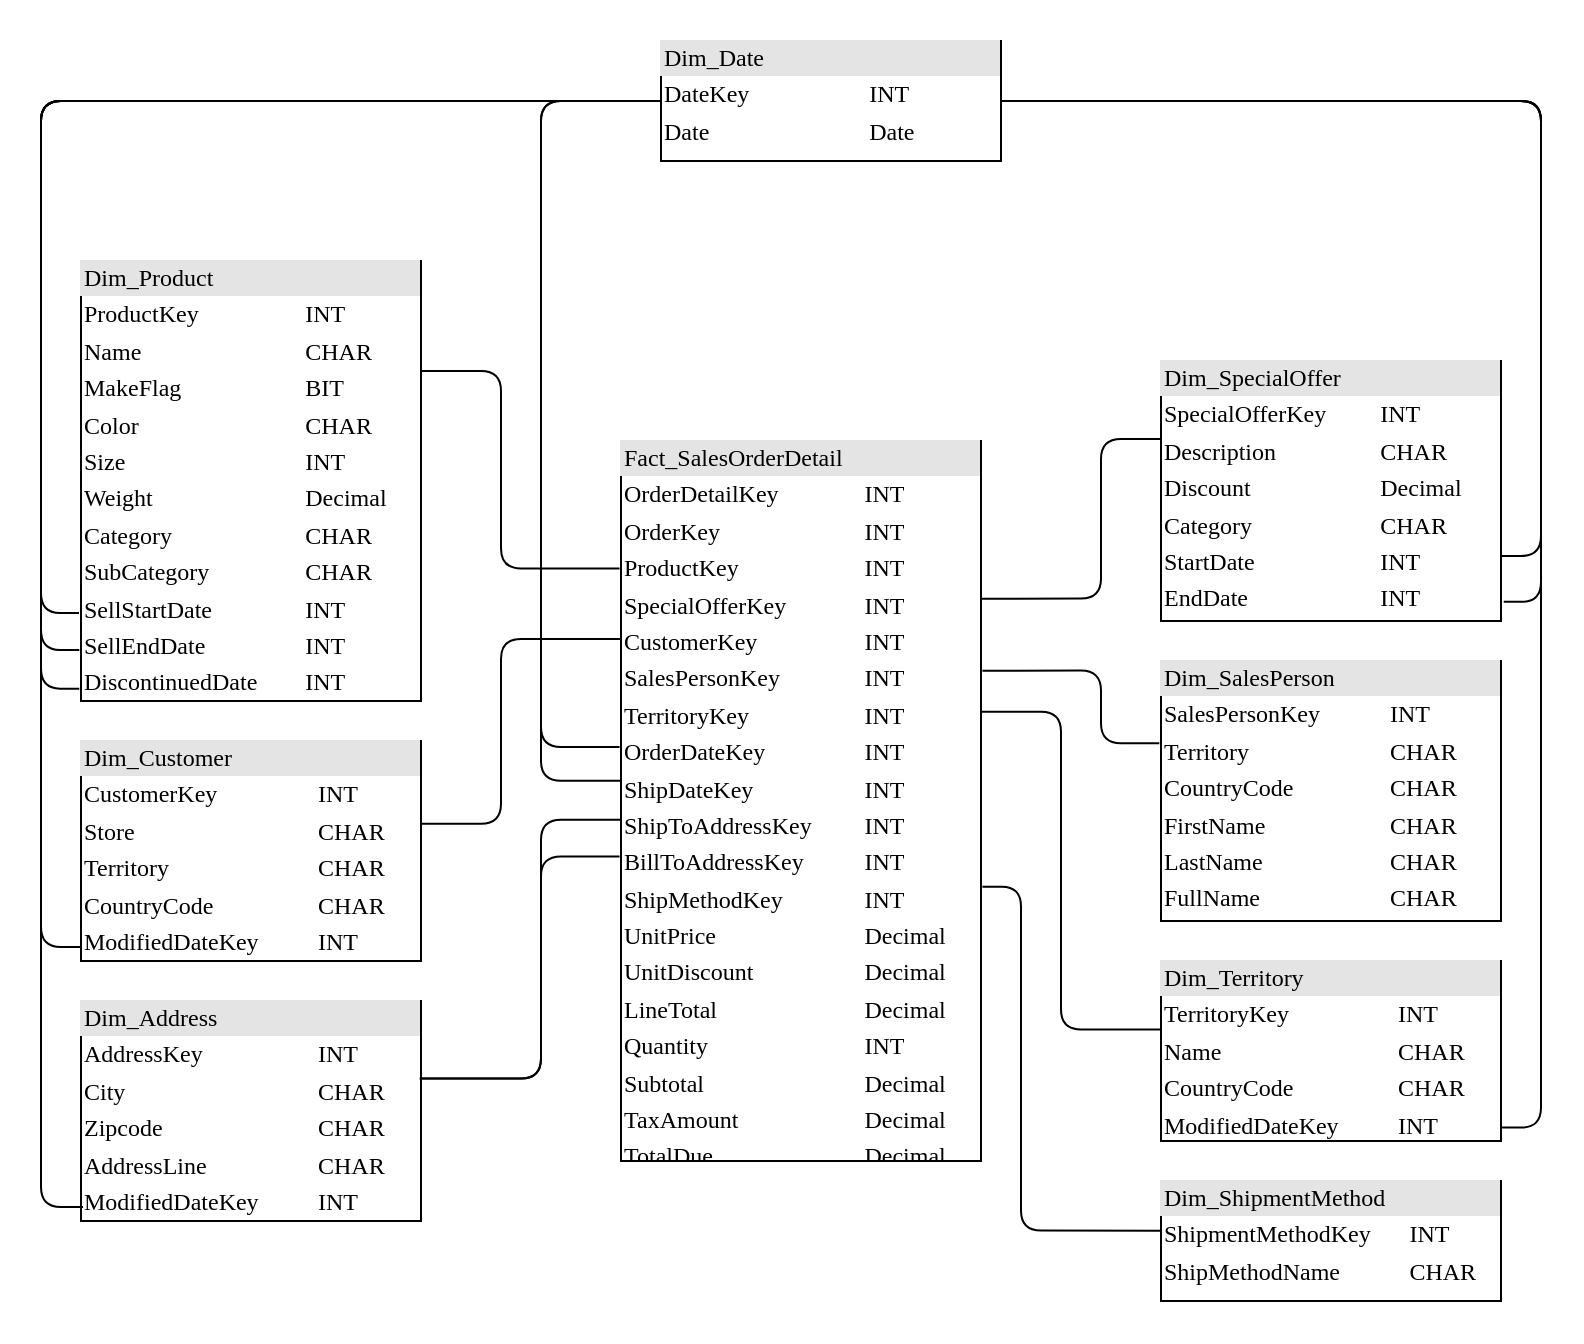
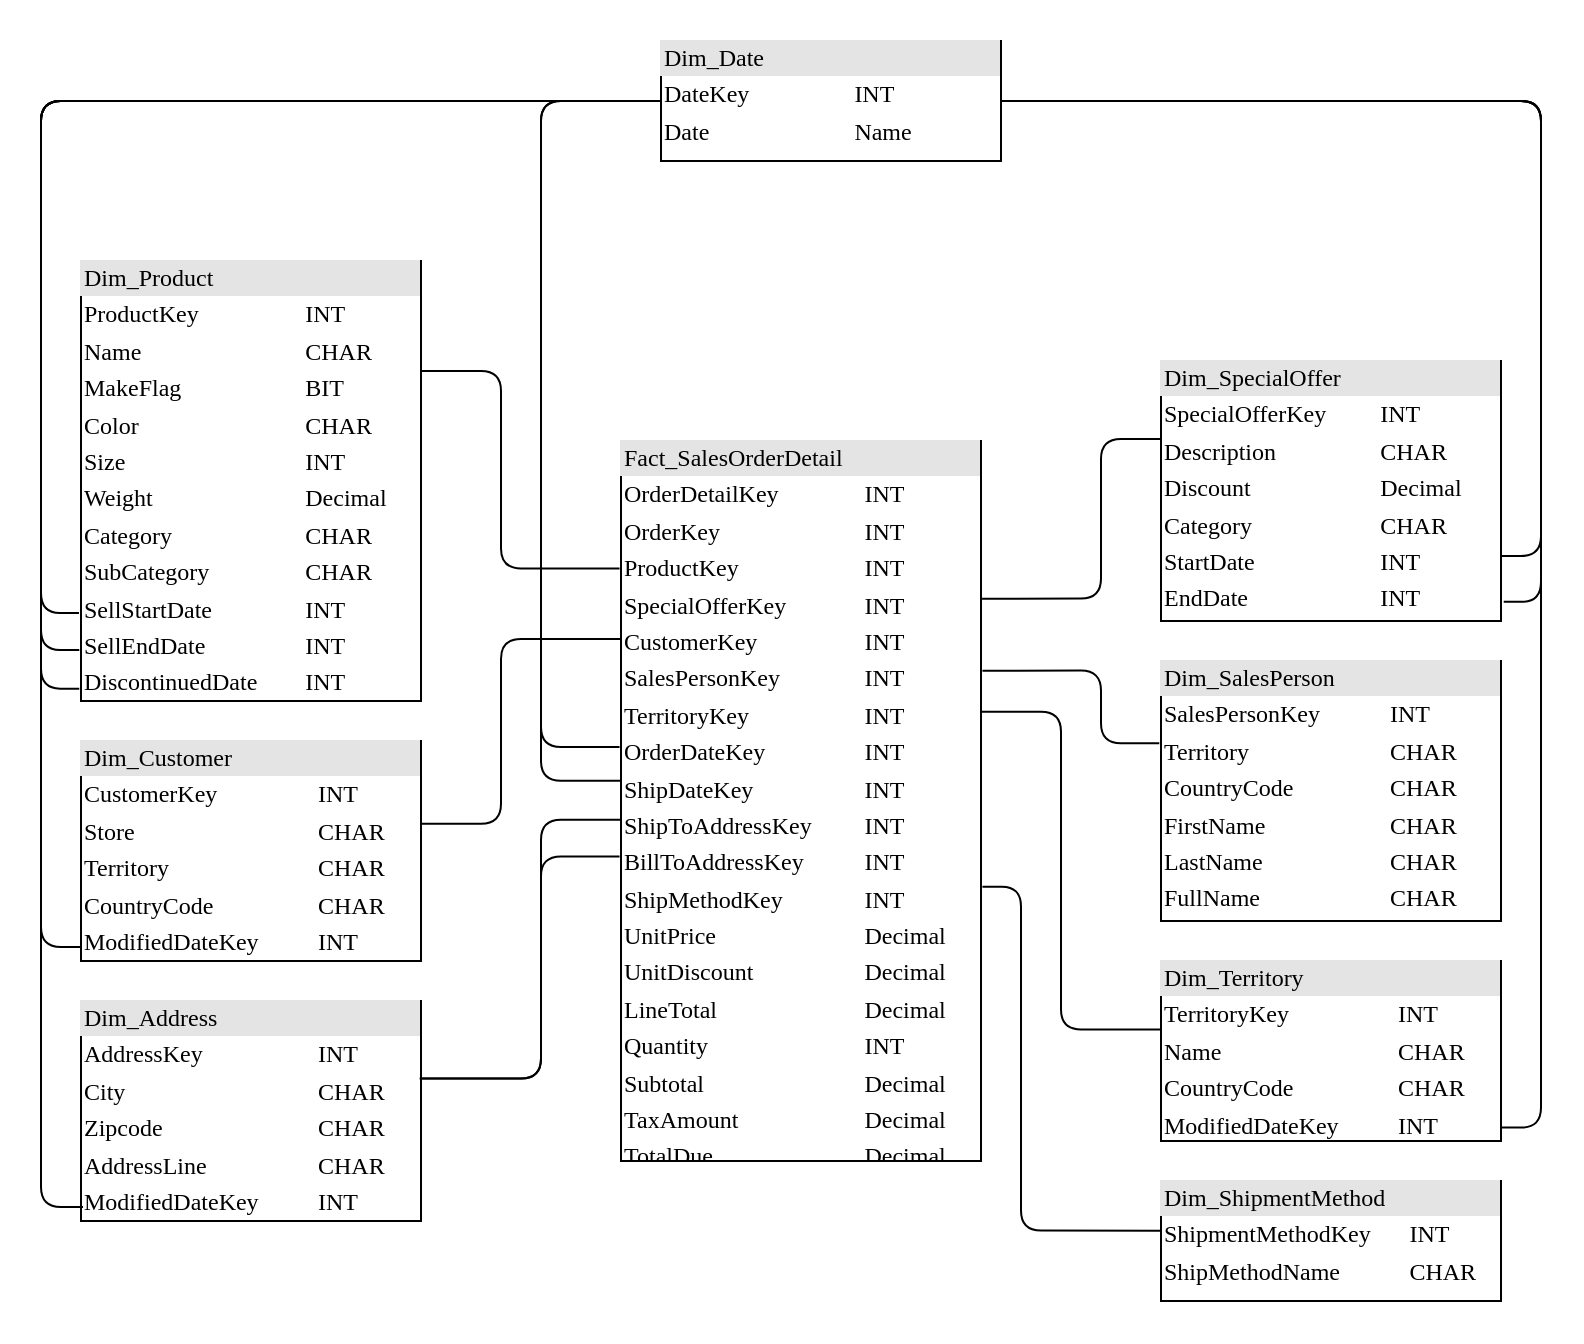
node "Dim_Date DateKey INT Date Date": label "Dim_Date DateKey INT Date Date" -> "Dim_Date DateKey INT Date Name"
